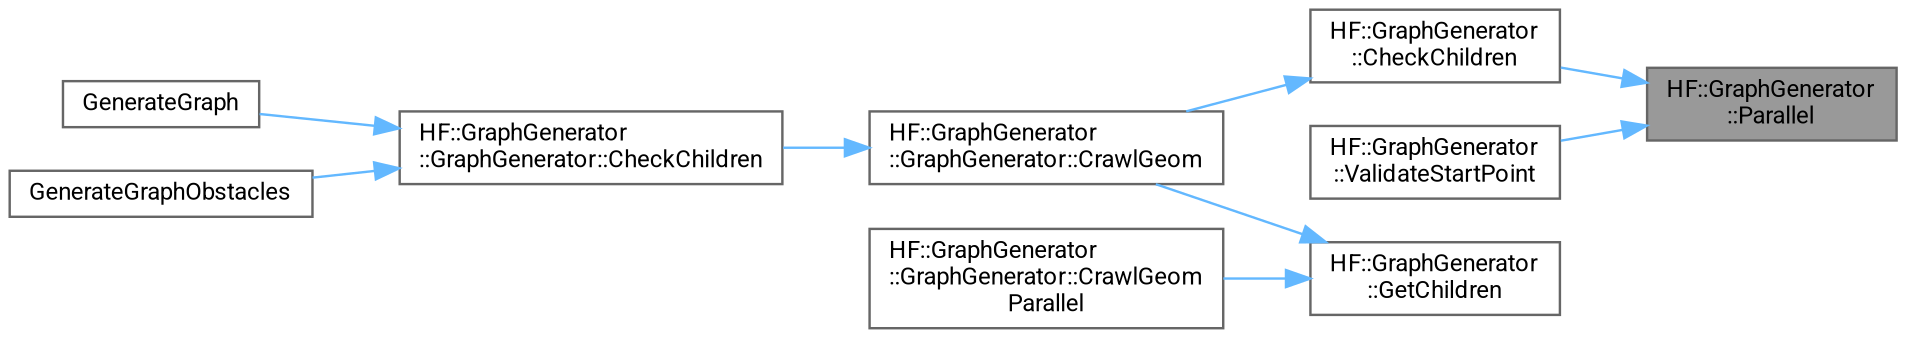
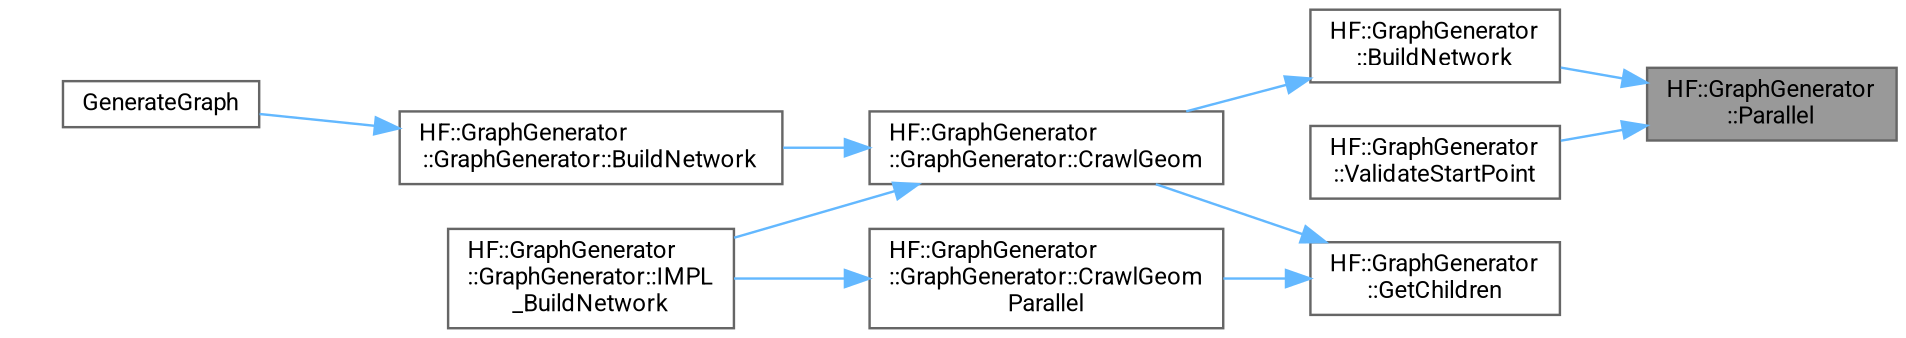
node "HF::GraphGenerator ::CheckChildren": label "HF::GraphGenerator ::CheckChildren" -> "HF::GraphGenerator ::BuildNetwork"
node "HF::GraphGenerator ::GraphGenerator::CheckChildren": label "HF::GraphGenerator ::GraphGenerator::CheckChildren" -> "HF::GraphGenerator ::GraphGenerator::BuildNetwork"
node "GenerateGraphObstacles": removed
node "HF::GraphGenerator ::GraphGenerator::IMPL _BuildNetwork": added
